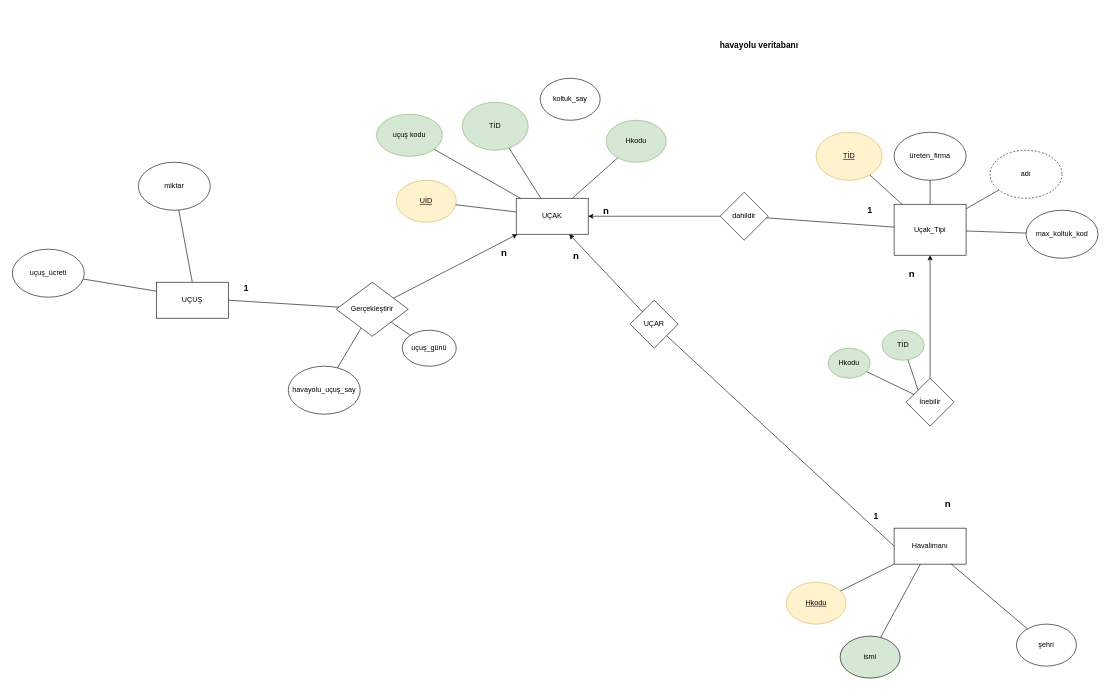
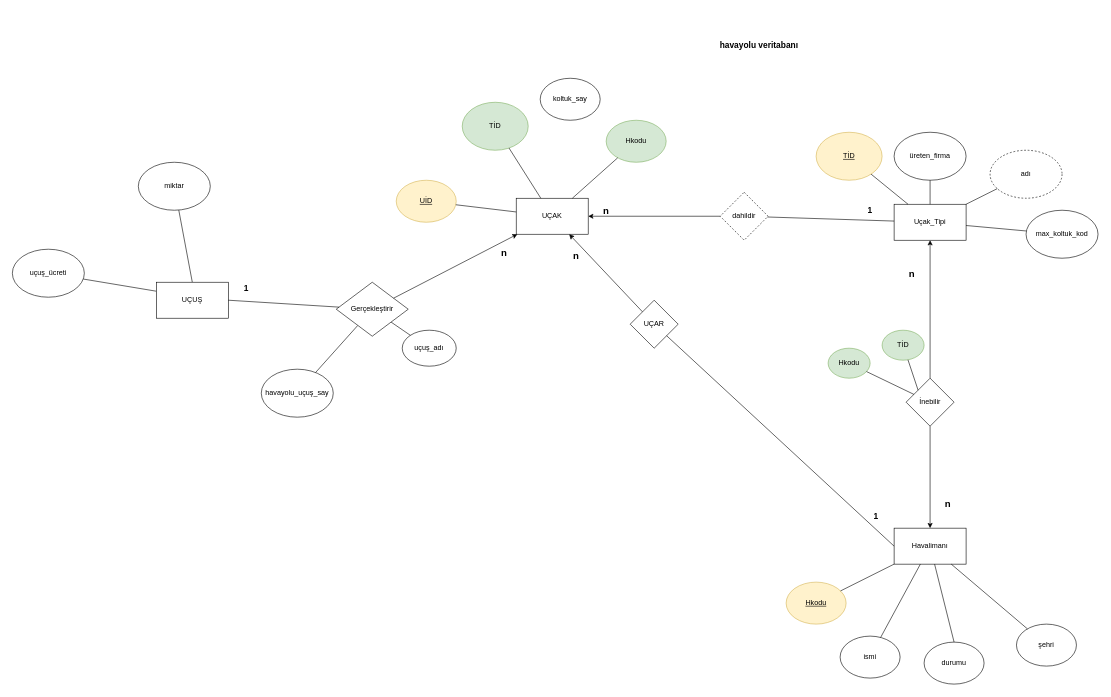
node "uçuş kodu": removed
edge "uçuş kodu" -- "UÇAK": removed
node "dahildir": style solid -> dashed
node "Uçak_Tipi": size 72x51 -> 72x36
node "uçuş_günü": label "uçuş_günü" -> "uçuş_adı"
node "havayolu_uçuş_say": moved (324, 390) -> (297, 393)
edge "İnebilir" -> "Havalimanı": added
edge "Havalimanı" -- "durumu": added
node "ismi": fillcolor #d5e8d4 -> #ffffff
node "durumu": added
